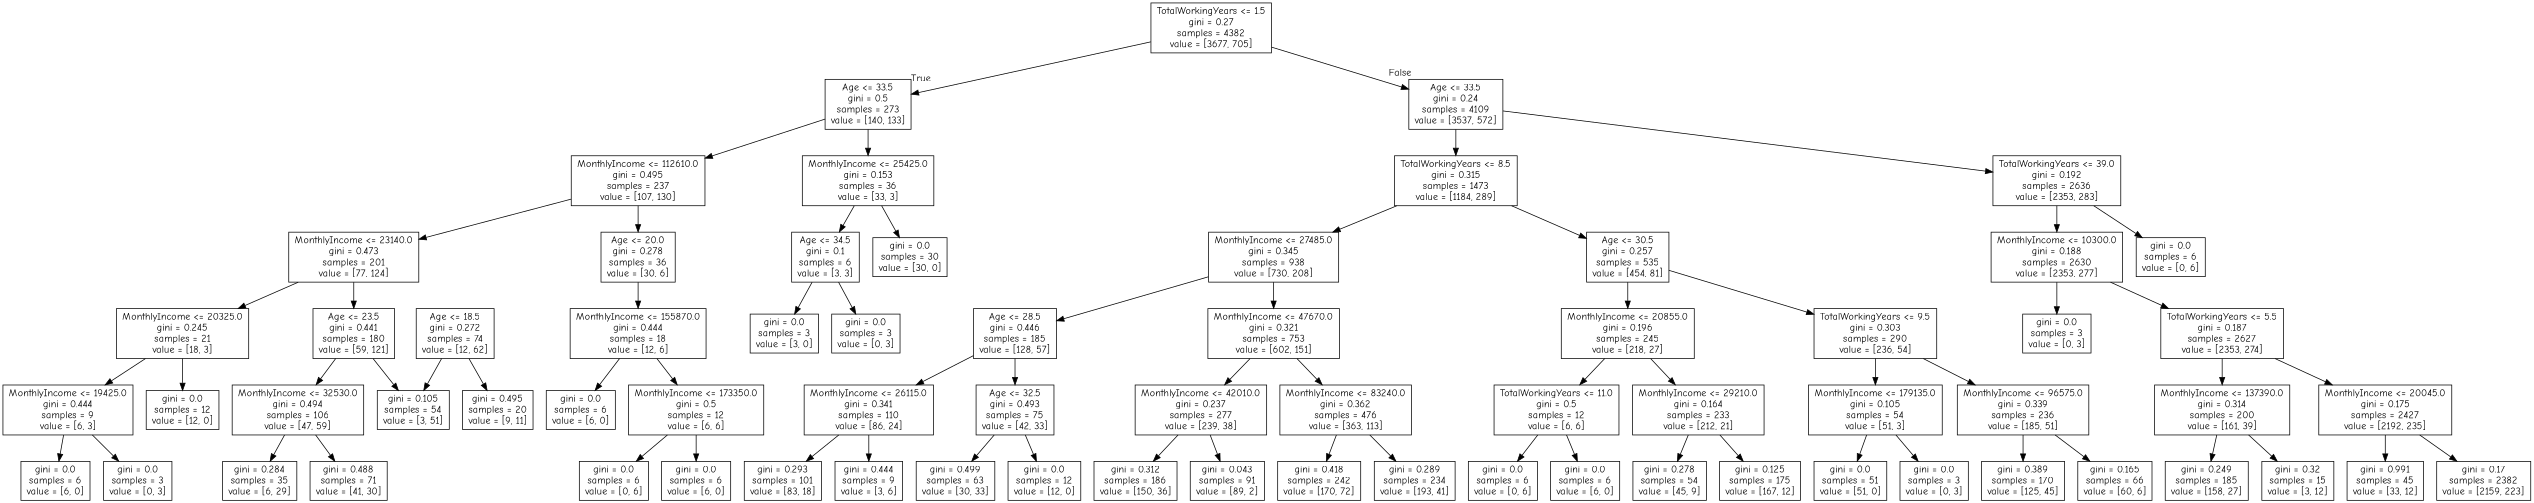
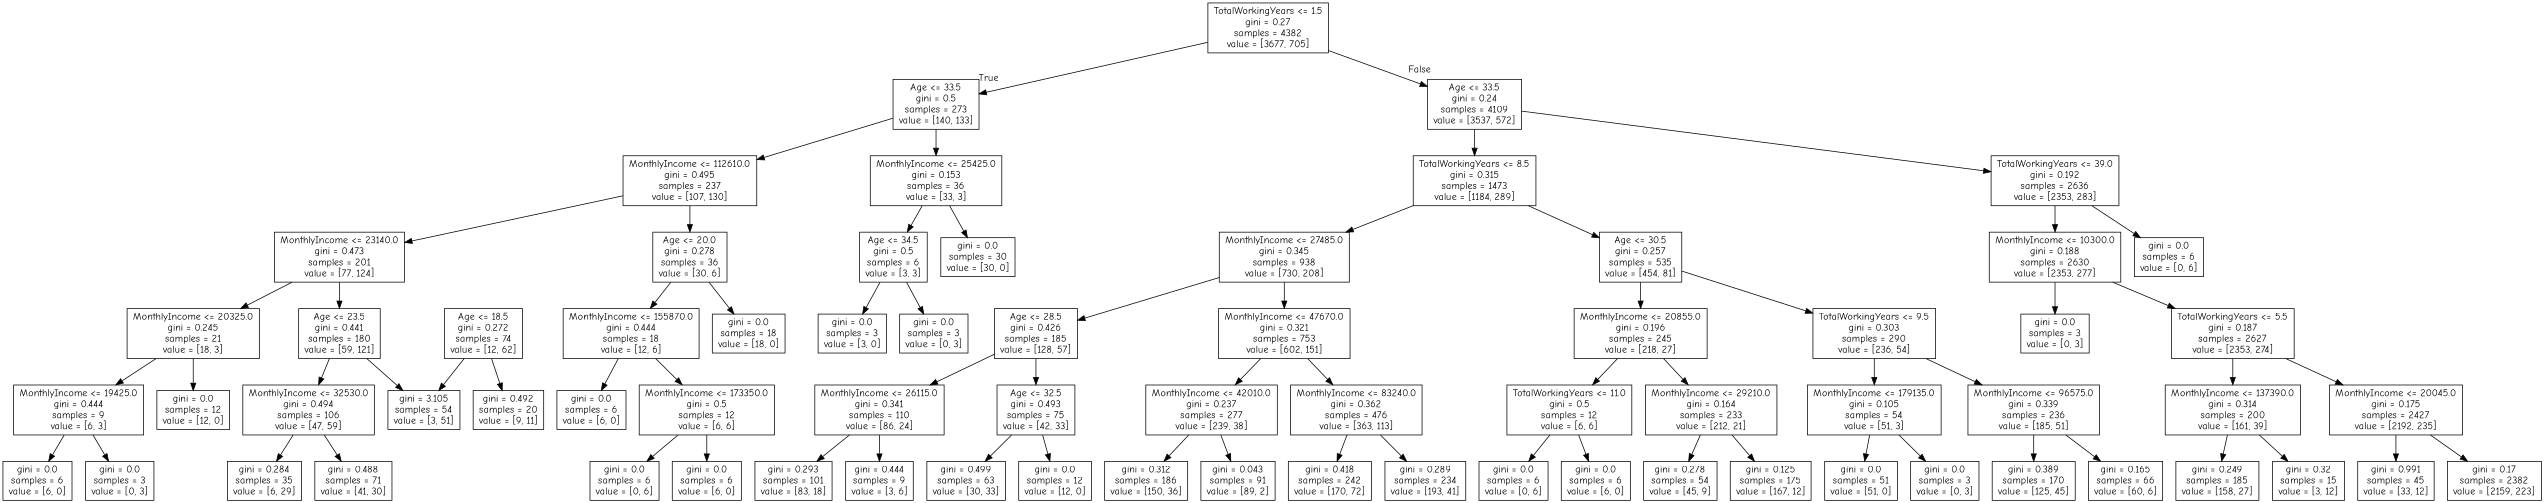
node "Age <= 34.5 gini = 0.1 samples = 6 value = [3, 3]": label "Age <= 34.5 gini = 0.1 samples = 6 value = [3, 3]" -> "Age <= 34.5 gini = 0.5 samples = 6 value = [3, 3]"
node "gini = 0.0 samples = 18 value = [18, 0]": added
node "Age <= 28.5 gini = 0.446 samples = 185 value = [128, 57]": label "Age <= 28.5 gini = 0.446 samples = 185 value = [128, 57]" -> "Age <= 28.5 gini = 0.426 samples = 185 value = [128, 57]"
node "gini = 0.105 samples = 54 value = [3, 51]": label "gini = 0.105 samples = 54 value = [3, 51]" -> "gini = 3.105 samples = 54 value = [3, 51]"
node "gini = 0.495 samples = 20 value = [9, 11]": label "gini = 0.495 samples = 20 value = [9, 11]" -> "gini = 0.492 samples = 20 value = [9, 11]"
